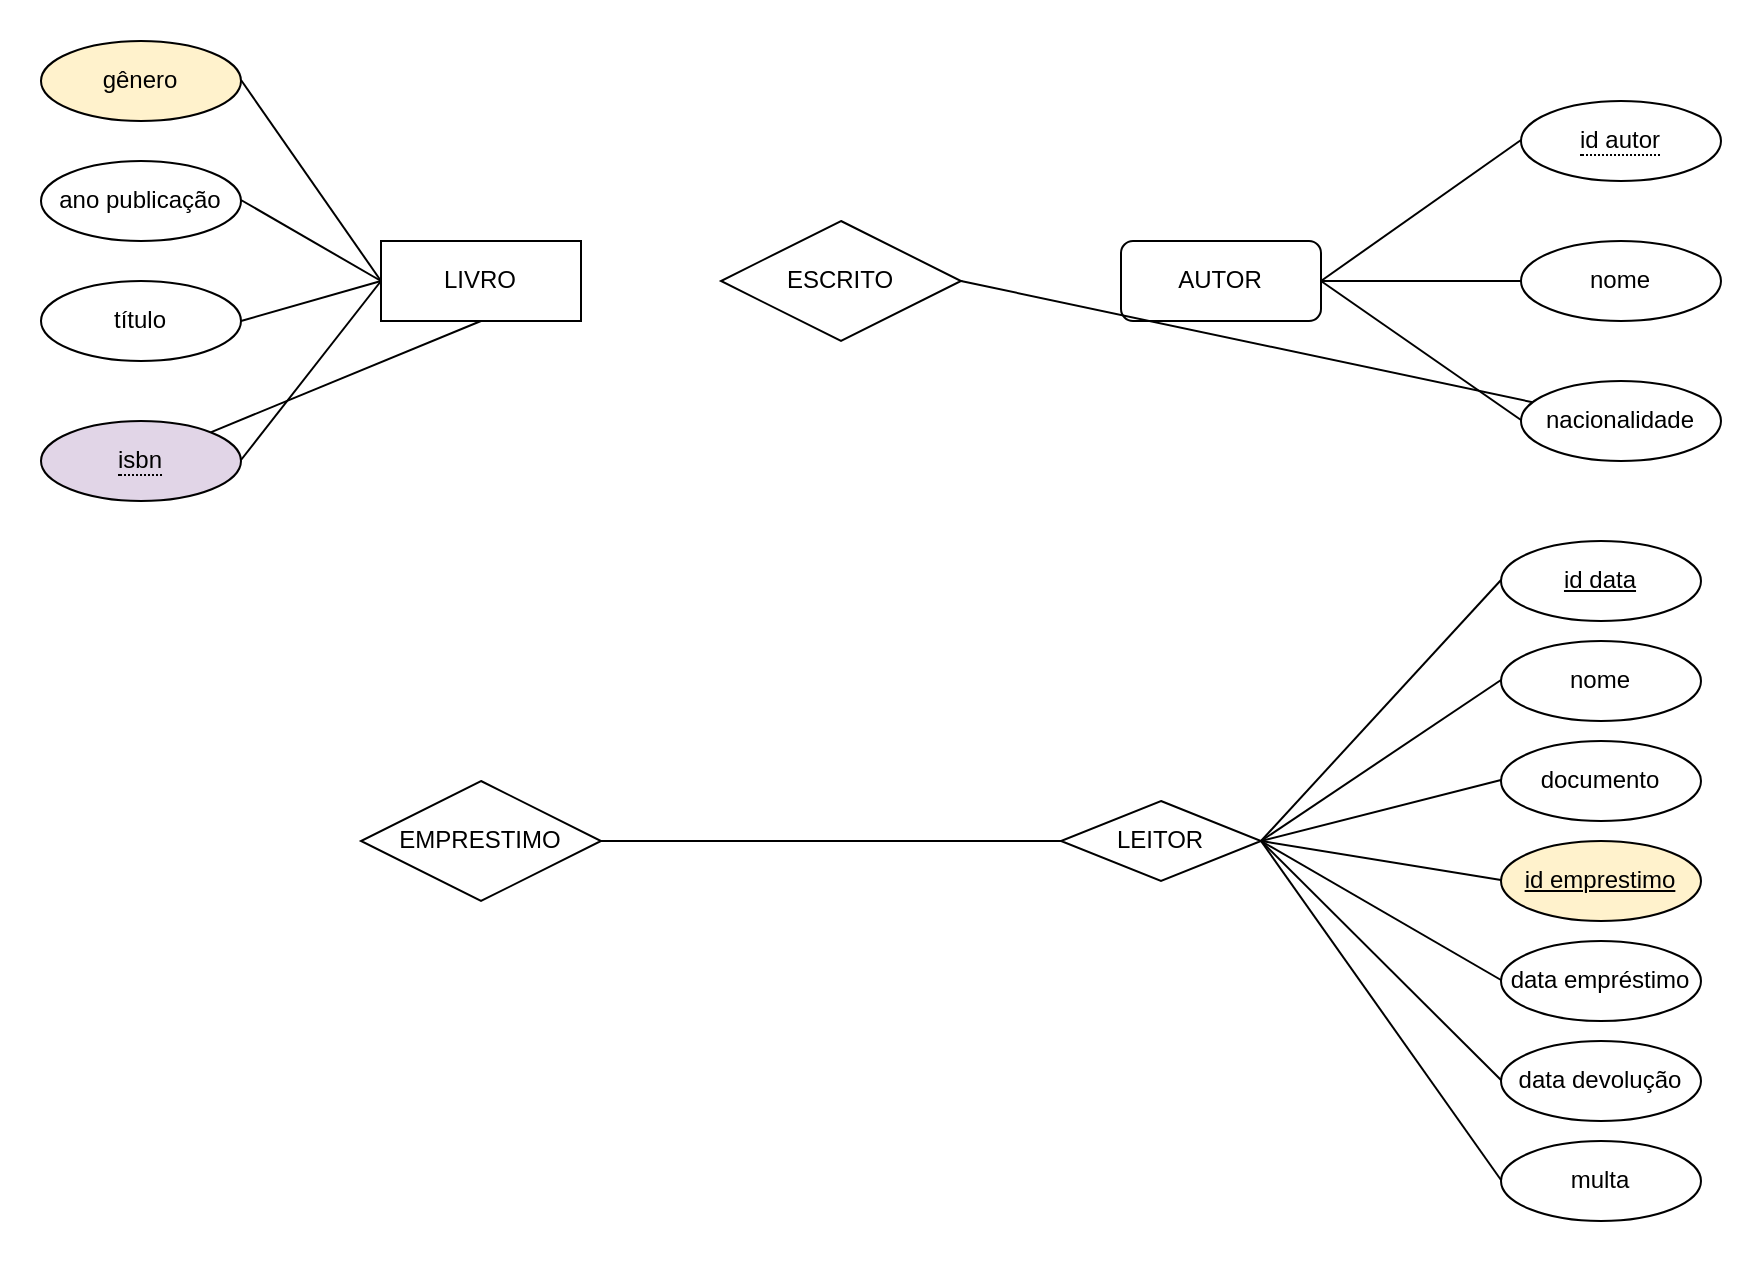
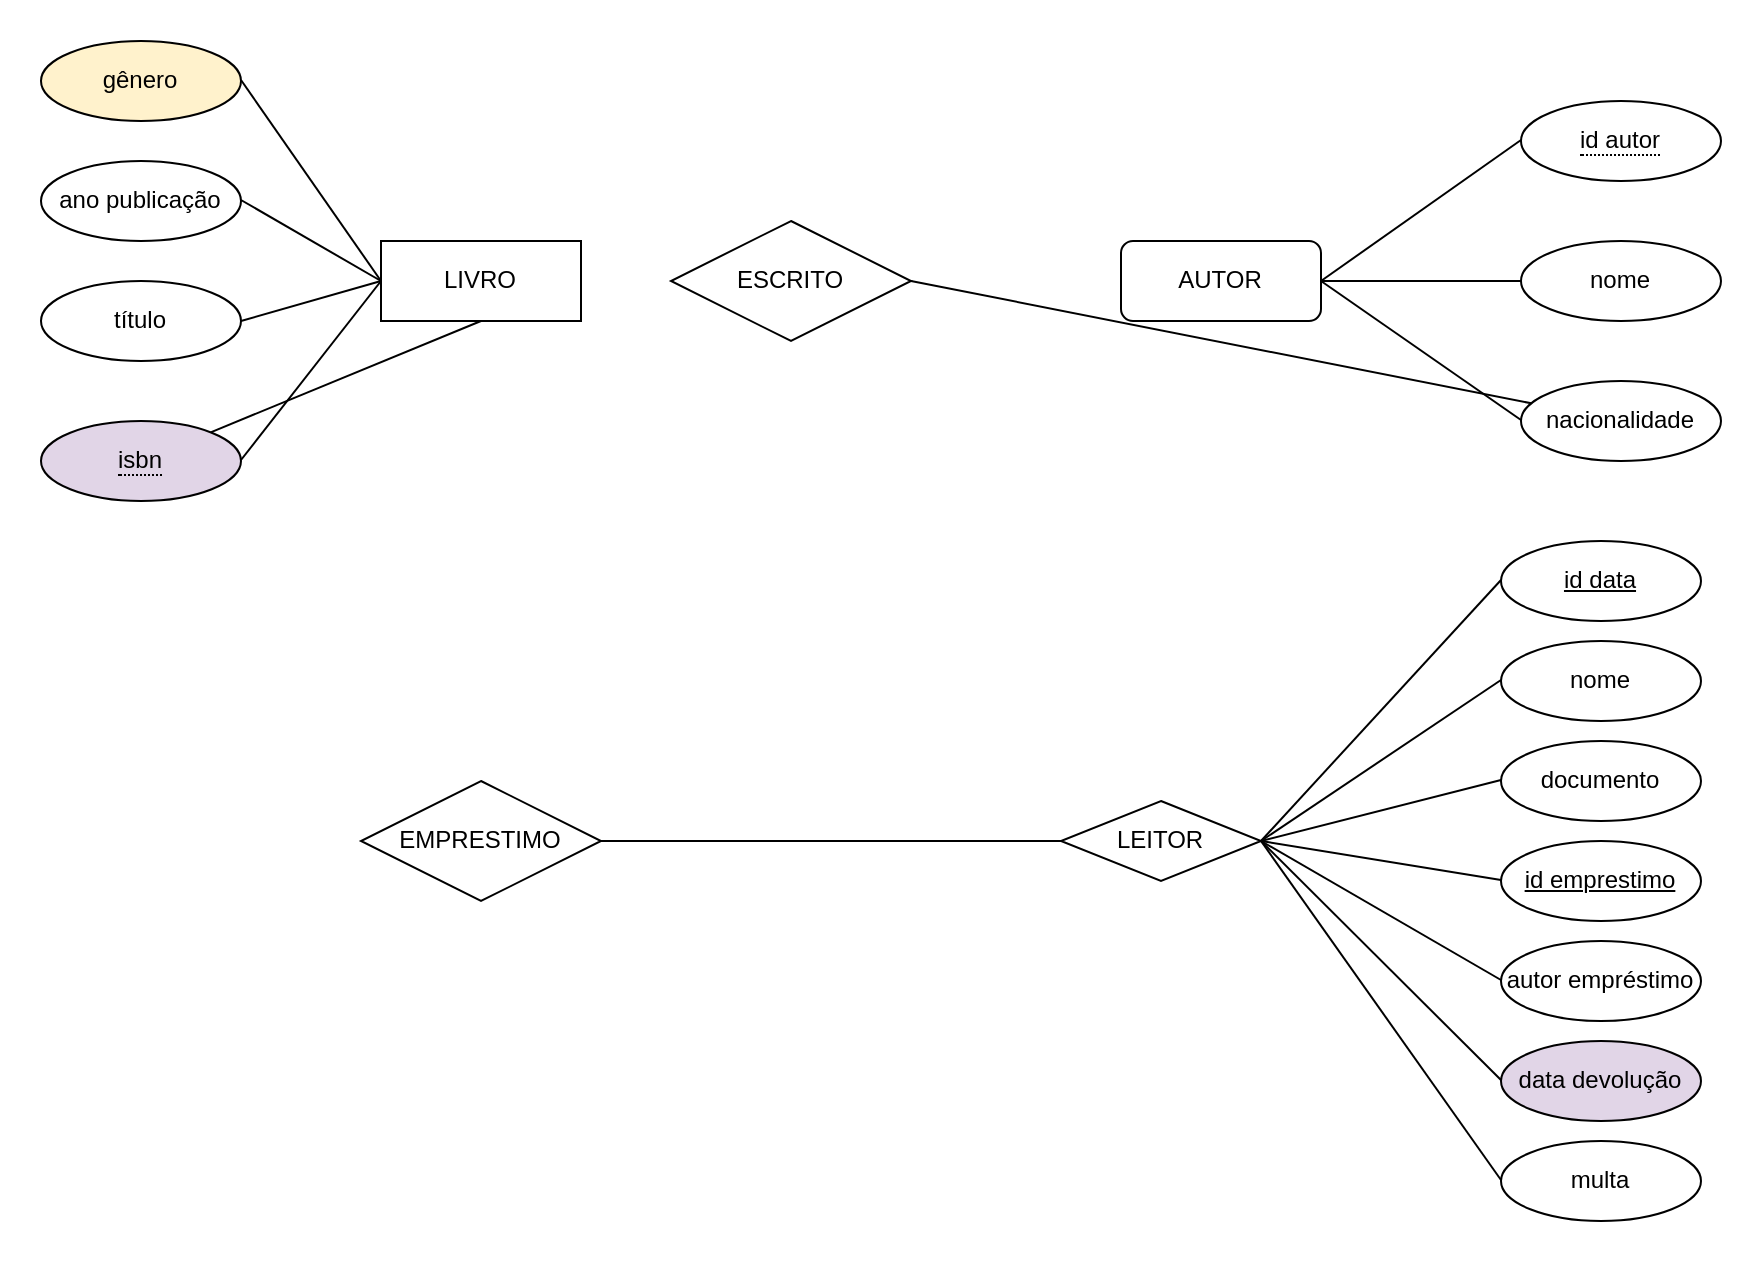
node "ESCRITO": moved (841, 281) -> (791, 281)
node "id emprestimo": fillcolor #fff2cc -> #ffffff
node "data empréstimo": label "data empréstimo" -> "autor empréstimo"
node "data devolução": fillcolor #ffffff -> #e1d5e7
